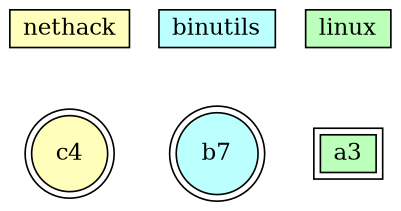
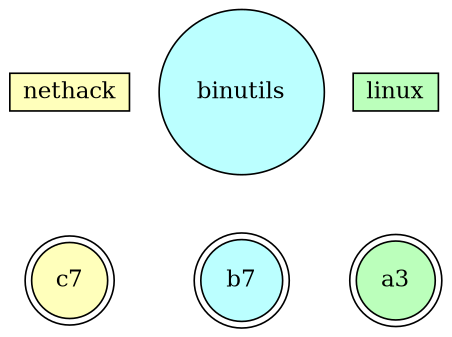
node "binutils": shape box -> circle
node "c4": label "c4" -> "c7"
node "a3": shape box -> circle
